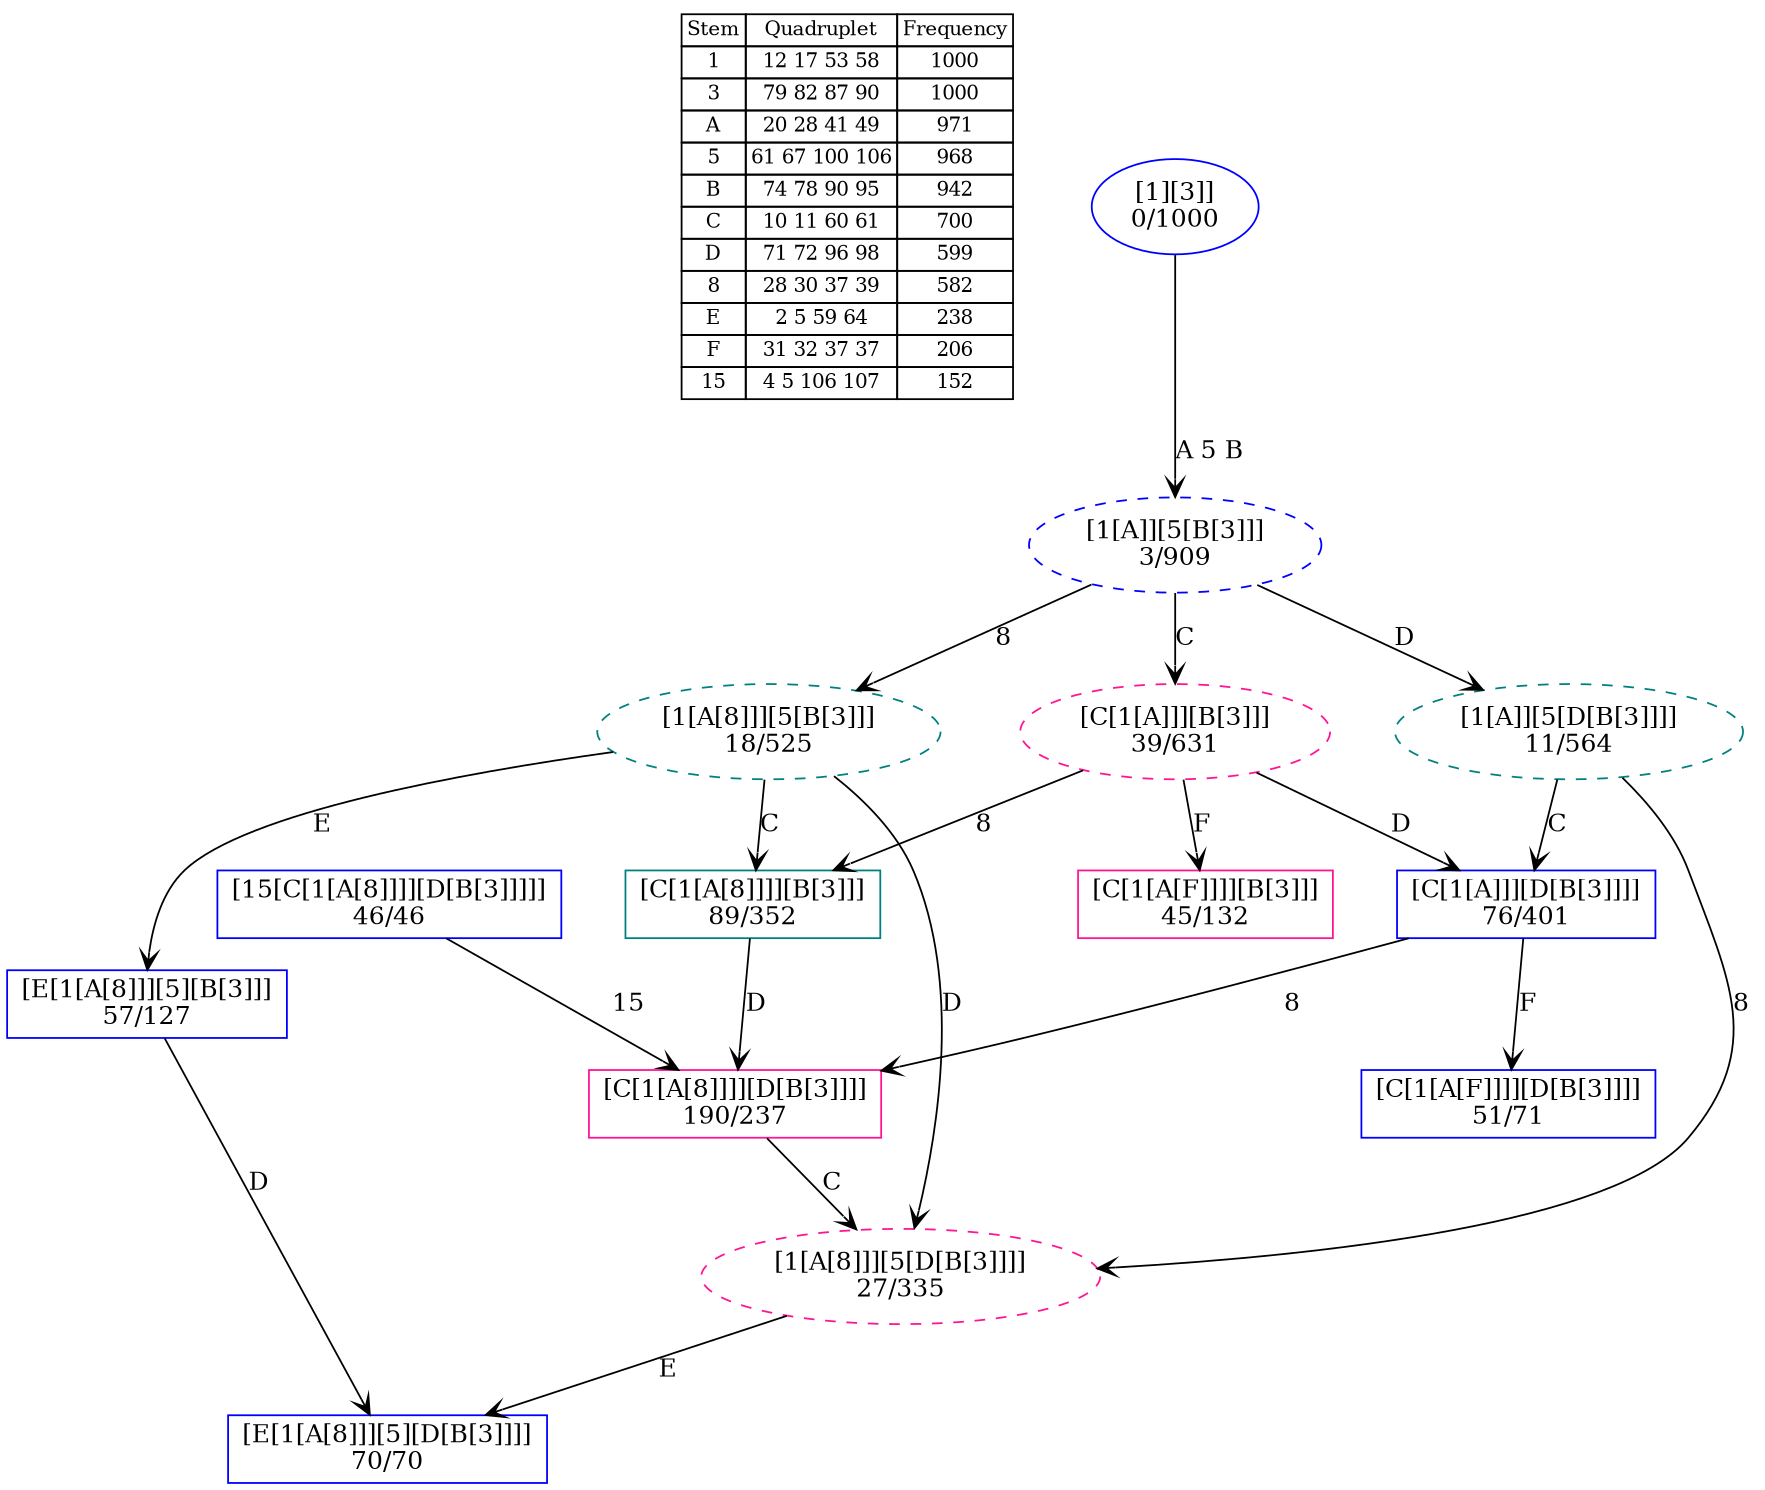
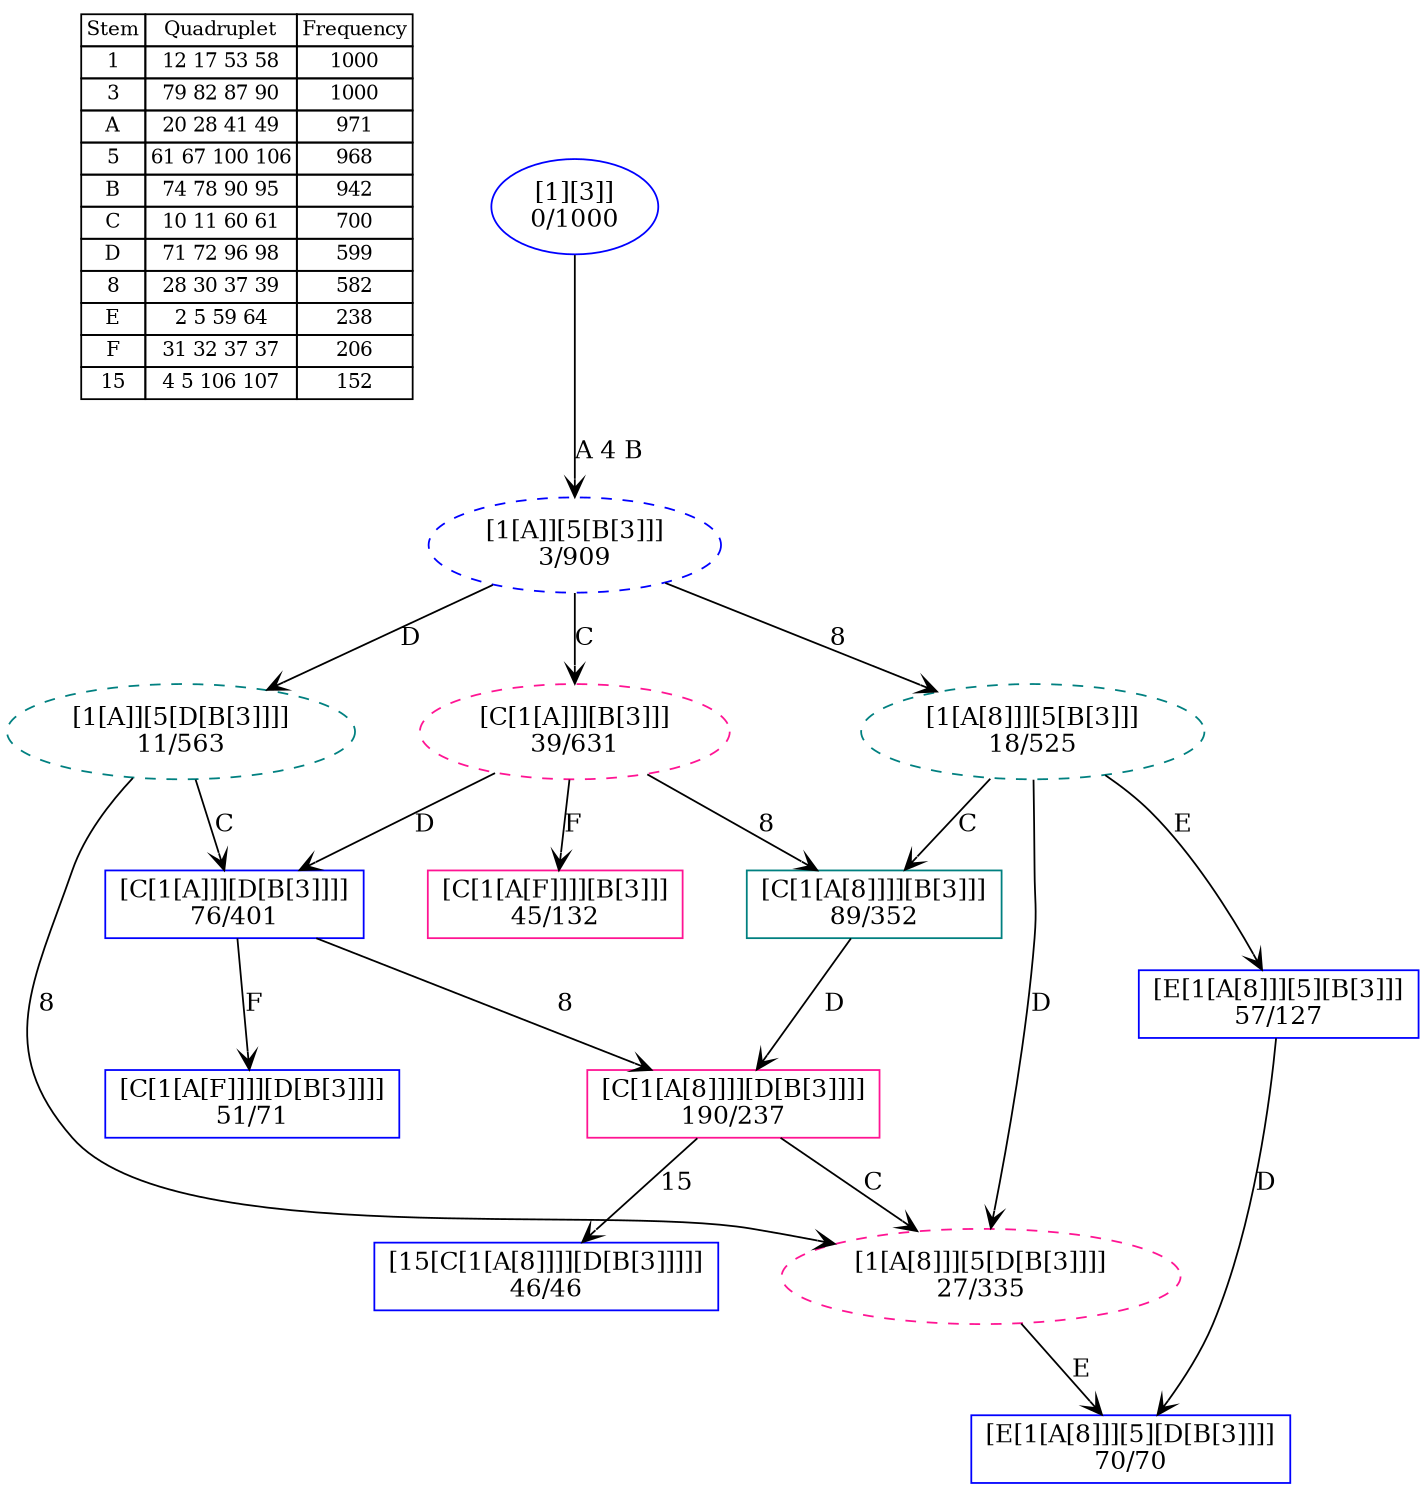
edge "[1][3]] 0/1000" -> "[1[A]][5[B[3]]] 3/909": label "A 5 B " -> "A 4 B "
node "[1[A]][5[D[B[3]]]] 11/564": label "[1[A]][5[D[B[3]]]] 11/564" -> "[1[A]][5[D[B[3]]]] 11/563"
edge "[15[C[1[A[8]]]][D[B[3]]]]] 46/46" -> "[C[1[A[8]]]][D[B[3]]]] 190/237": reversed
